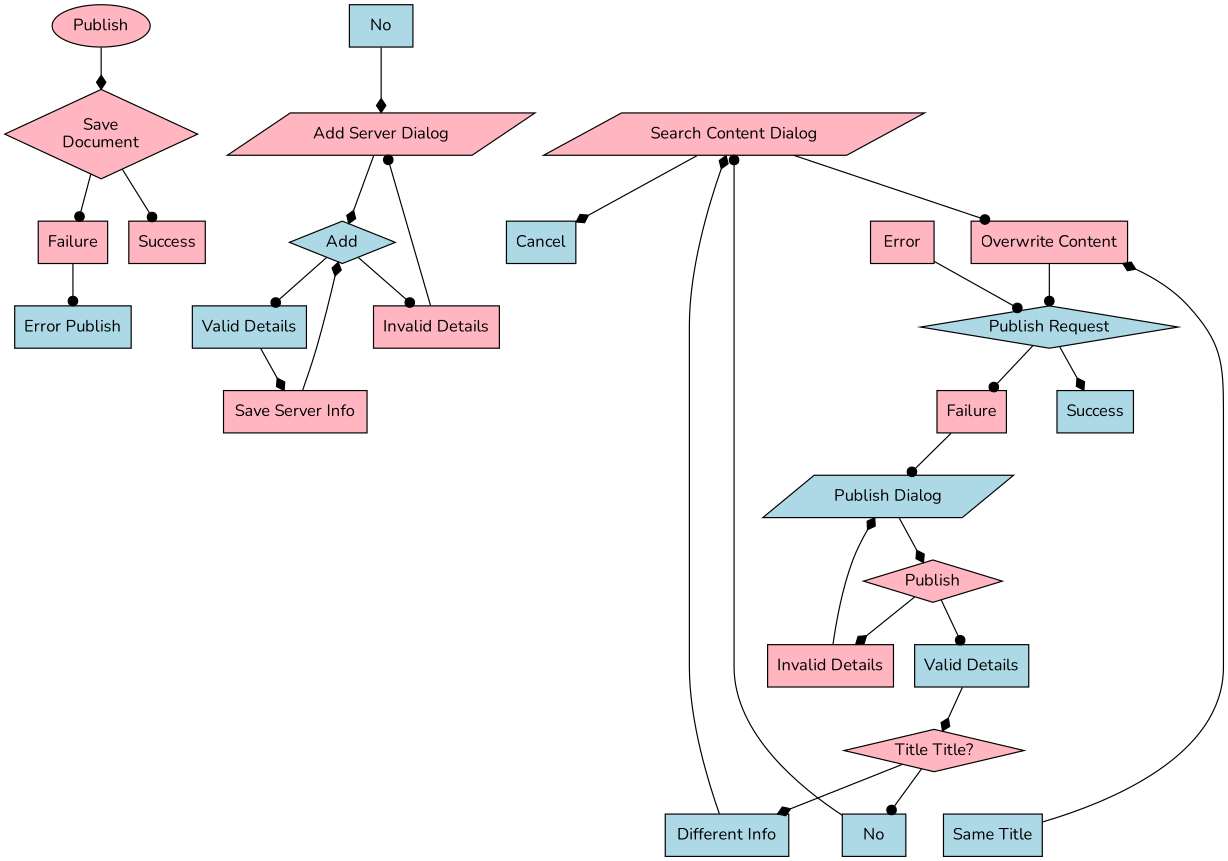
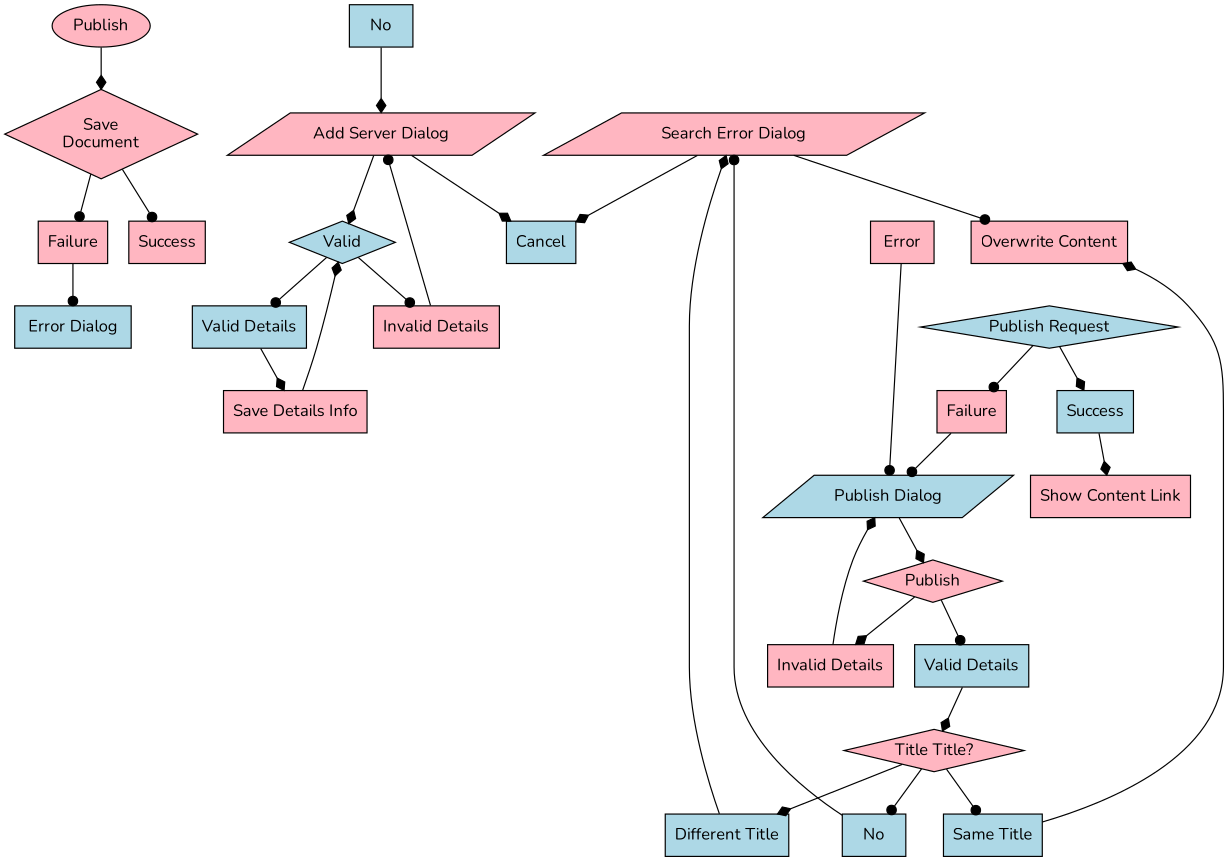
node "Search Content Dialog": label "Search Content Dialog" -> "Search Error Dialog"
edge "Add Server Dialog" -> "Cancel": added
node "Add": label "Add" -> "Valid"
edge "Overwrite Content" -> "Publish Request": removed
edge "Error" -> "Publish Request": now "Error" -> "Publish Dialog"
node "Error Publish": label "Error Publish" -> "Error Dialog"
node "Save Server Info": label "Save Server Info" -> "Save Details Info"
node "Show Content Link": added
edge "Title Title?" -> "Same Title": added
node "Different Info": label "Different Info" -> "Different Title"
